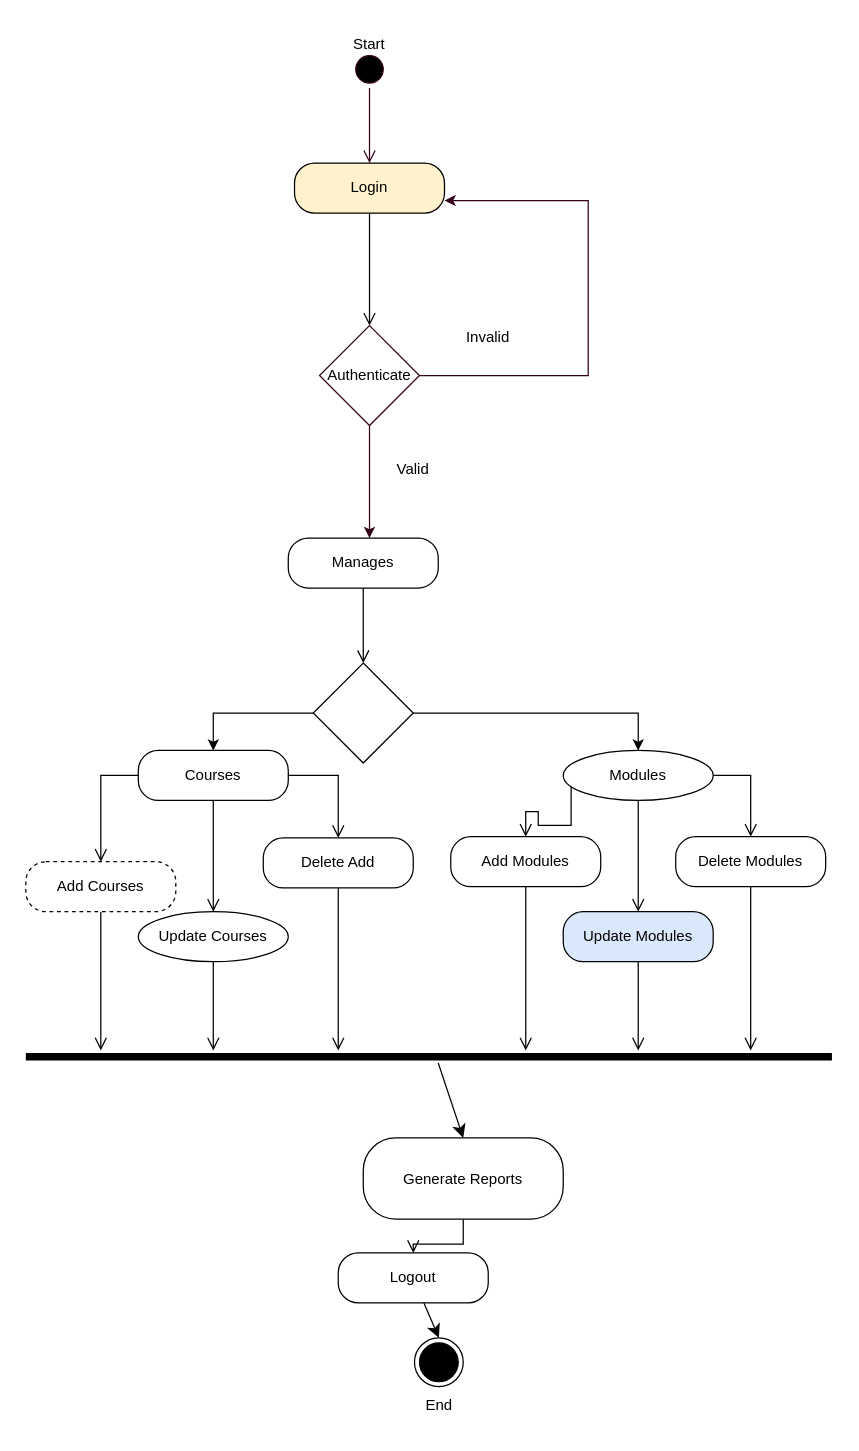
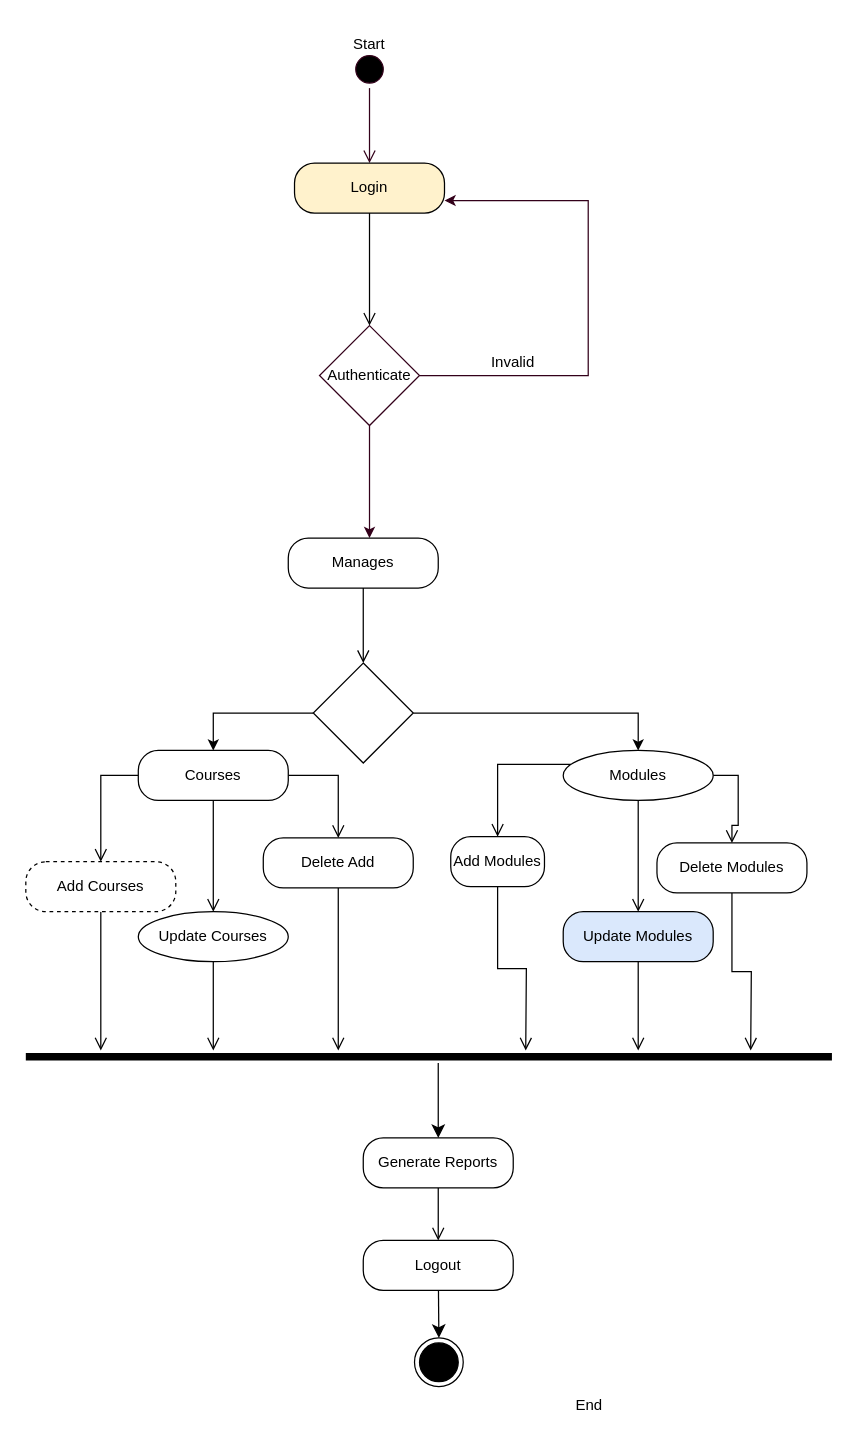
node "Invalid": moved (488, 338) -> (513, 363)
node "Valid": removed
node "Add Modules": size 150x50 -> 94x50
node "Delete Modules": moved (751, 862) -> (732, 868)
node "Generate Reports": size 200x81 -> 150x50
node "Logout": moved (413, 1278) -> (438, 1266)
node "End": moved (439, 1406) -> (589, 1406)
